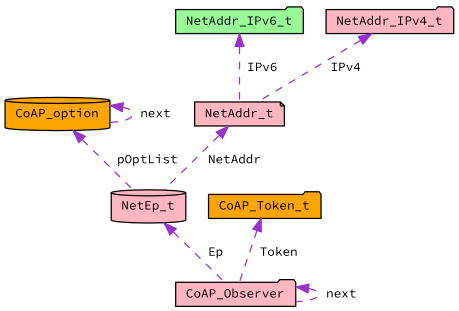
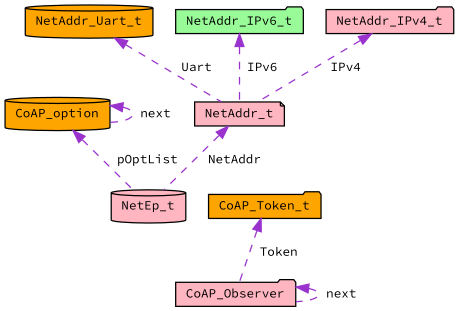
node "NetAddr_Uart_t": added
edge "CoAP_Observer" -> "NetEp_t": removed, label "Ep"
